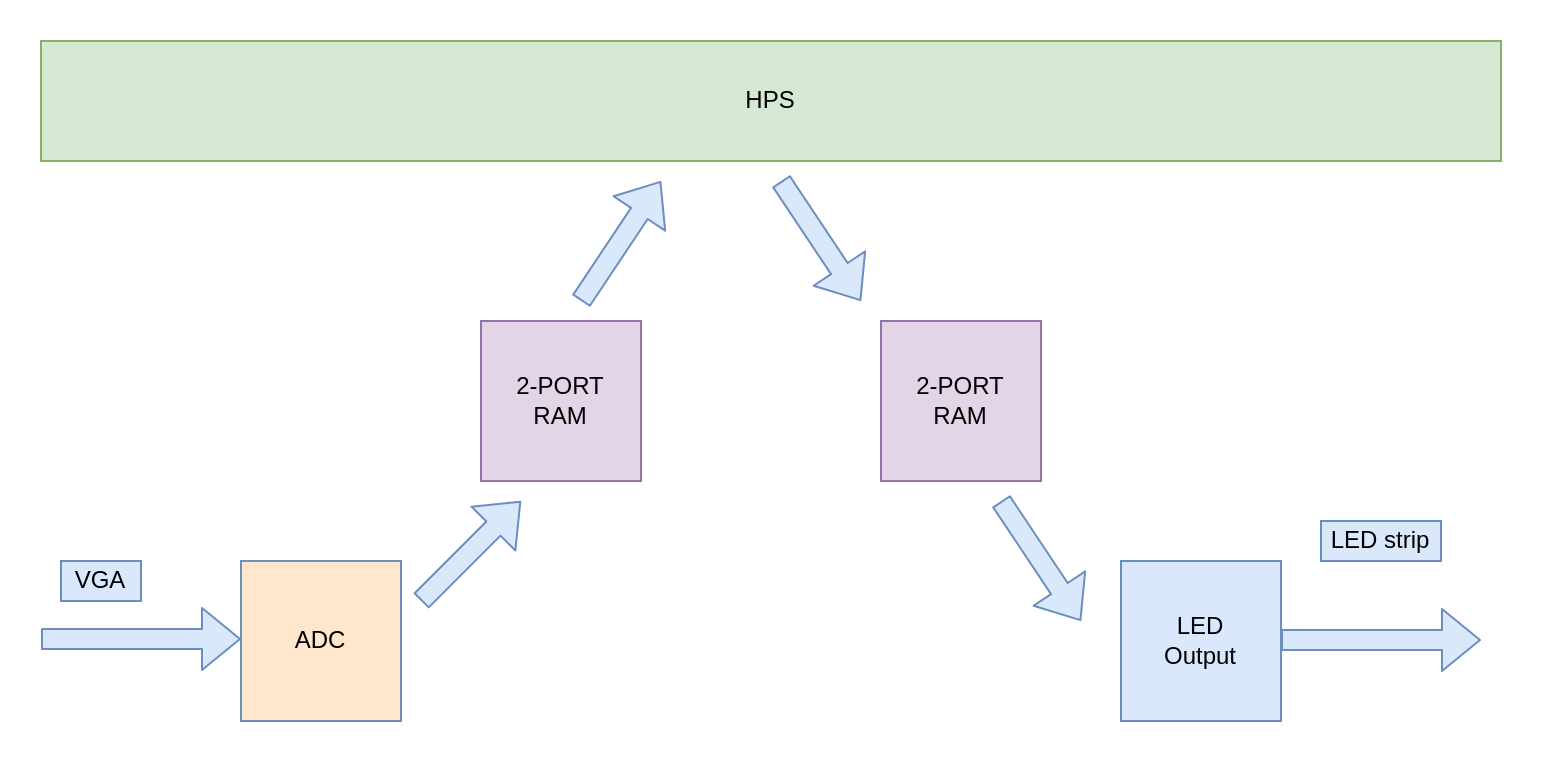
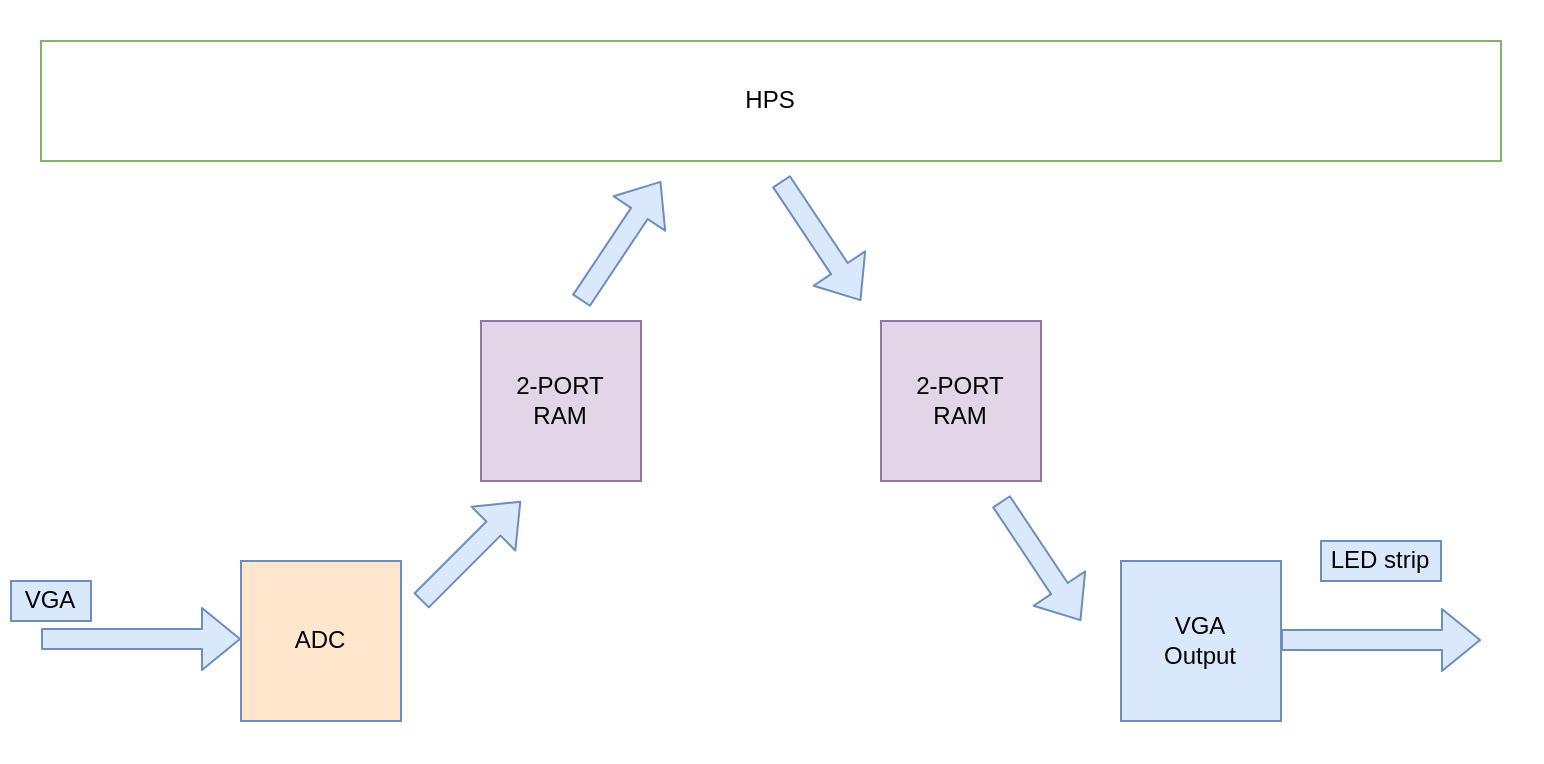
node "HPS": fillcolor #d5e8d4 -> #ffffff
node "LED strip": moved (1381, 541) -> (1381, 561)
node "VGA": moved (101, 581) -> (51, 601)
node "LED Output": label "LED Output" -> "VGA Output"
